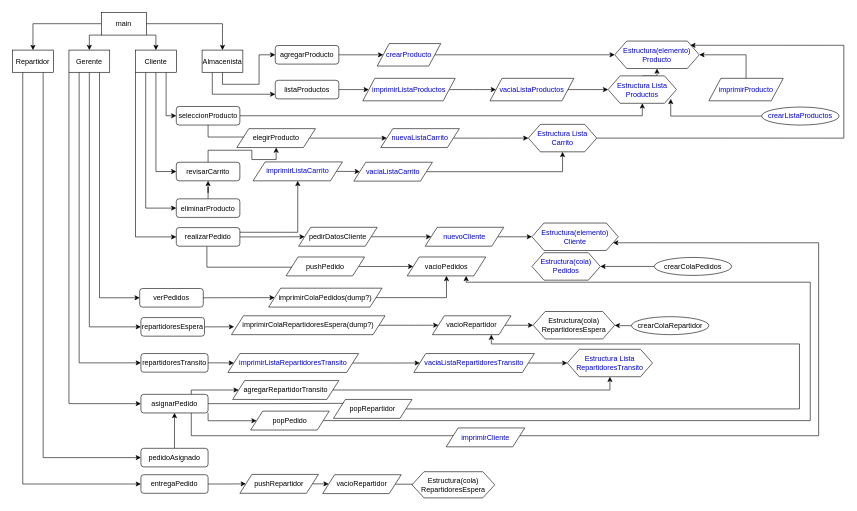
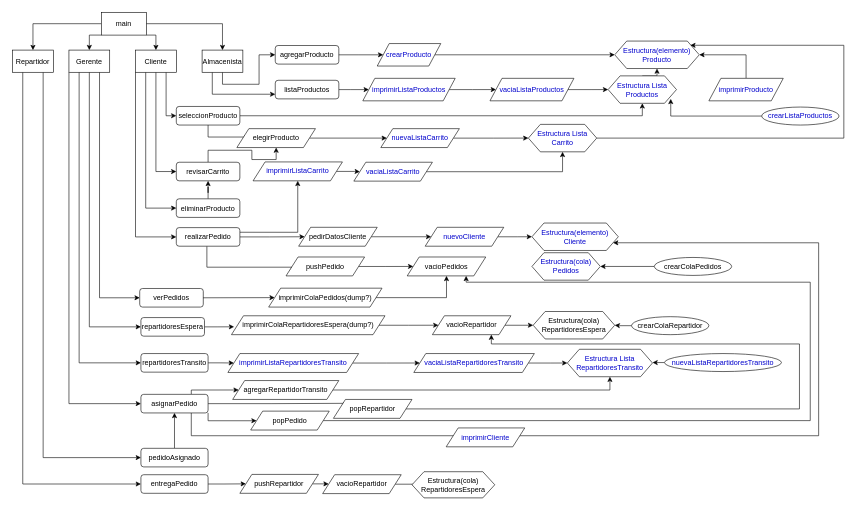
edge "nuevaListaRepartidoresTransito" -> "Estructura Lista RepartidoresTransito": added
node "nuevaListaRepartidoresTransito": added
